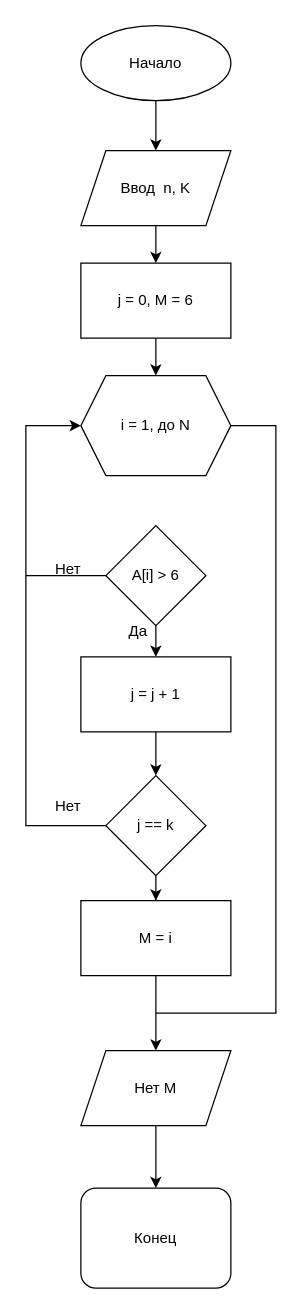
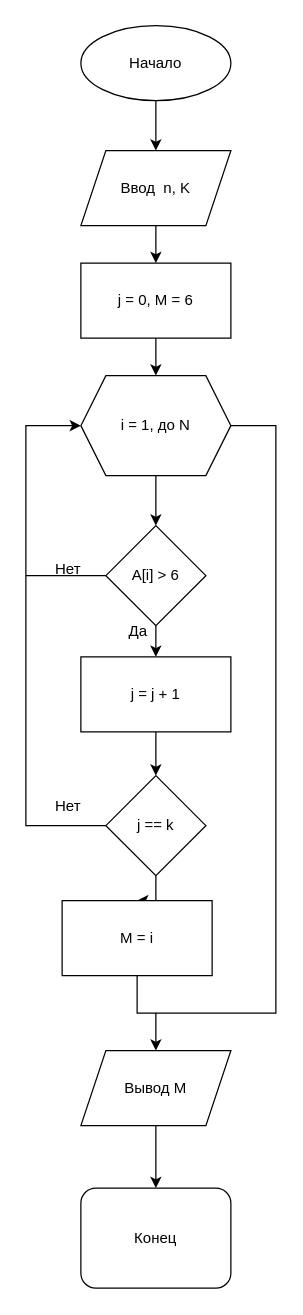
edge "i = 1, до N" -> "A[i] > 6": added
node "M = i": moved (156, 938) -> (137, 938)
node "Нет M": label "Нет M" -> "Вывод M"
